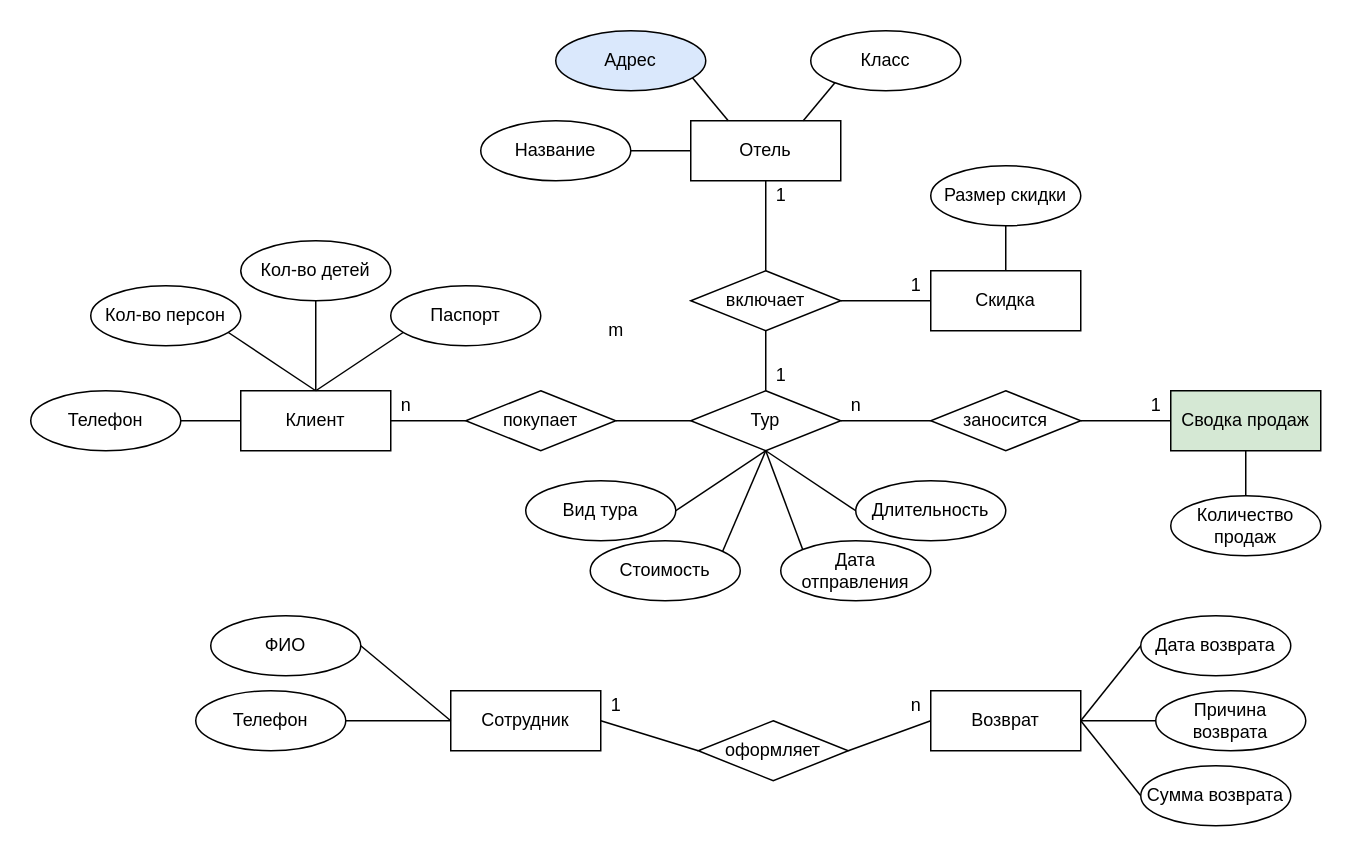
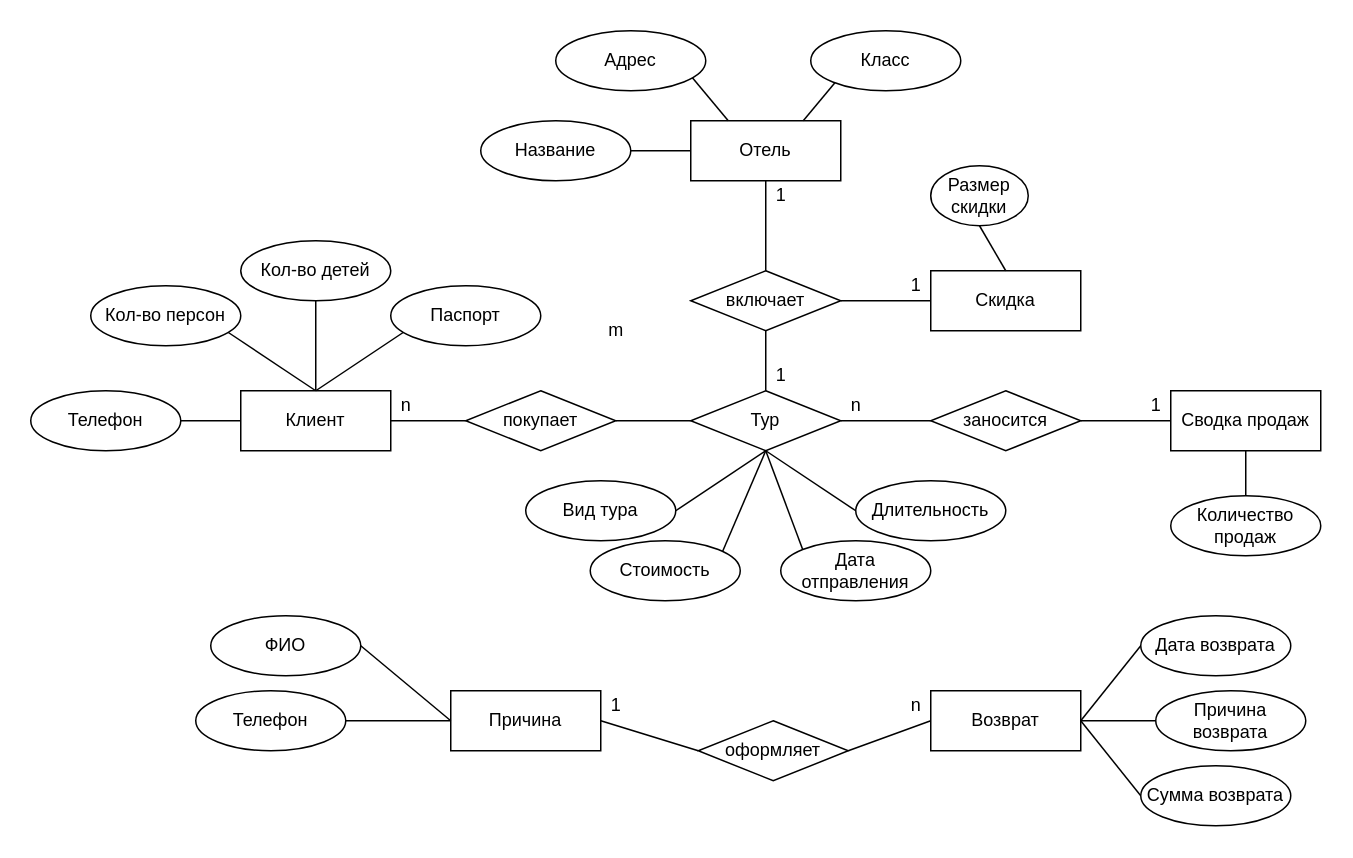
node "Адрес": fillcolor #dae8fc -> #ffffff
node "Размер скидки": size 150x60 -> 98x60
node "Сводка продаж": fillcolor #d5e8d4 -> #ffffff
node "Сотрудник": label "Сотрудник" -> "Причина"
